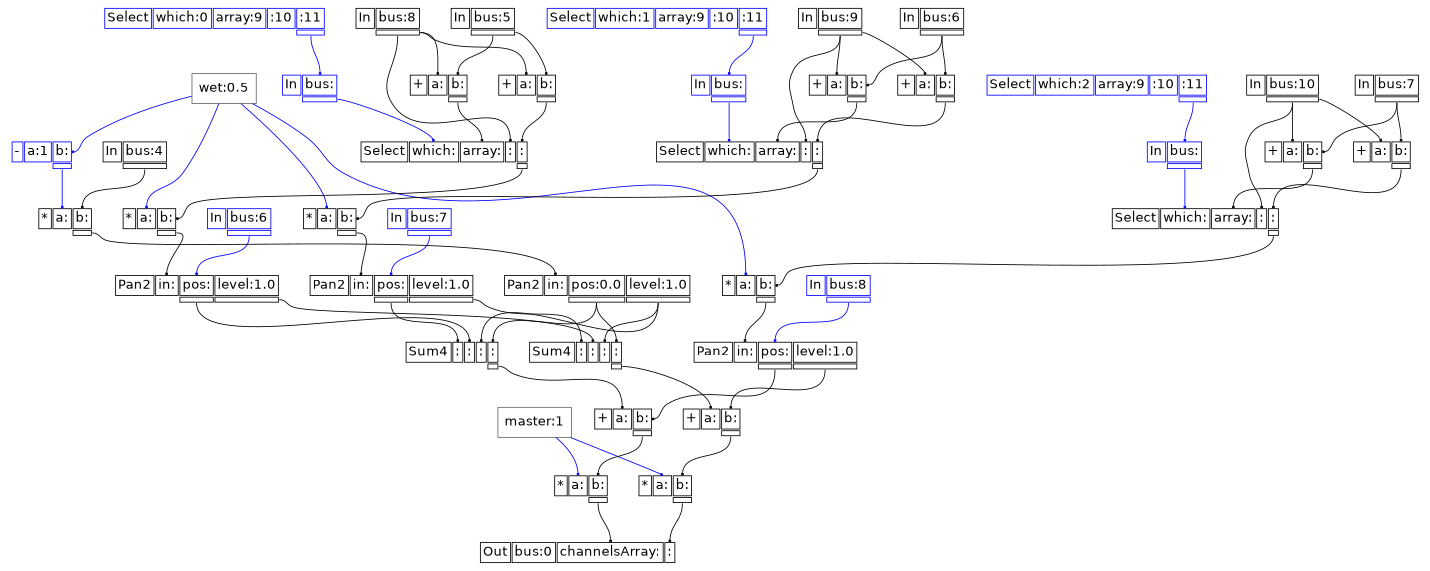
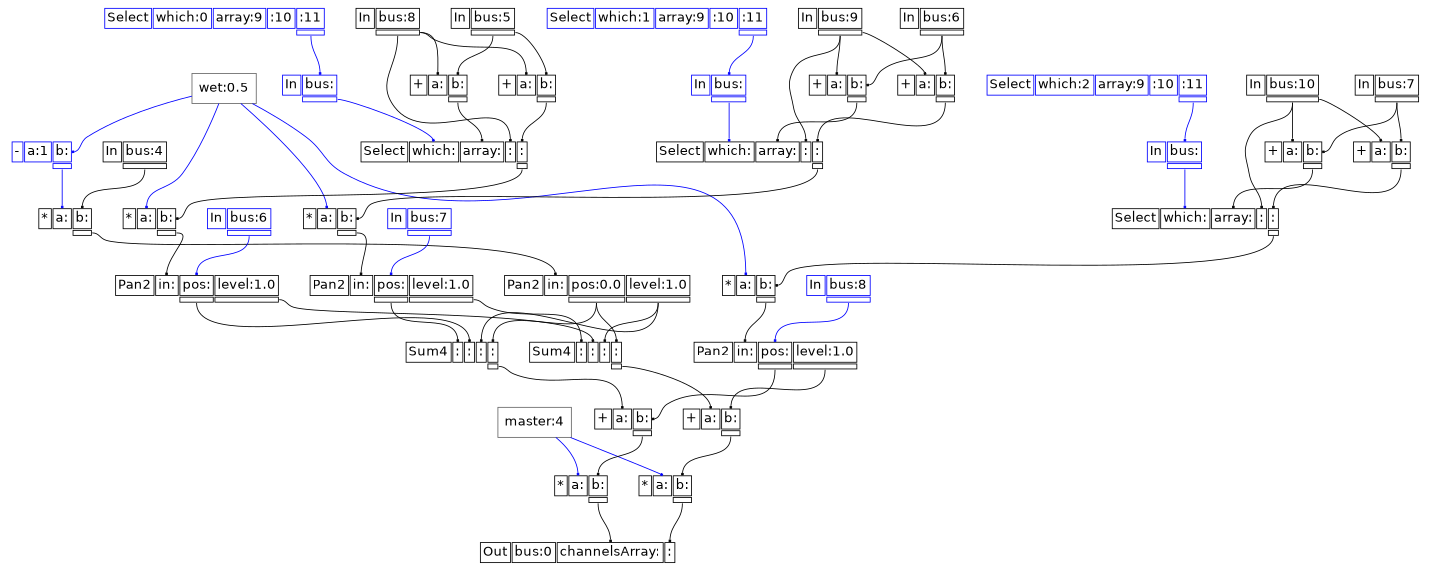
node "master:1": label "master:1" -> "master:4"
